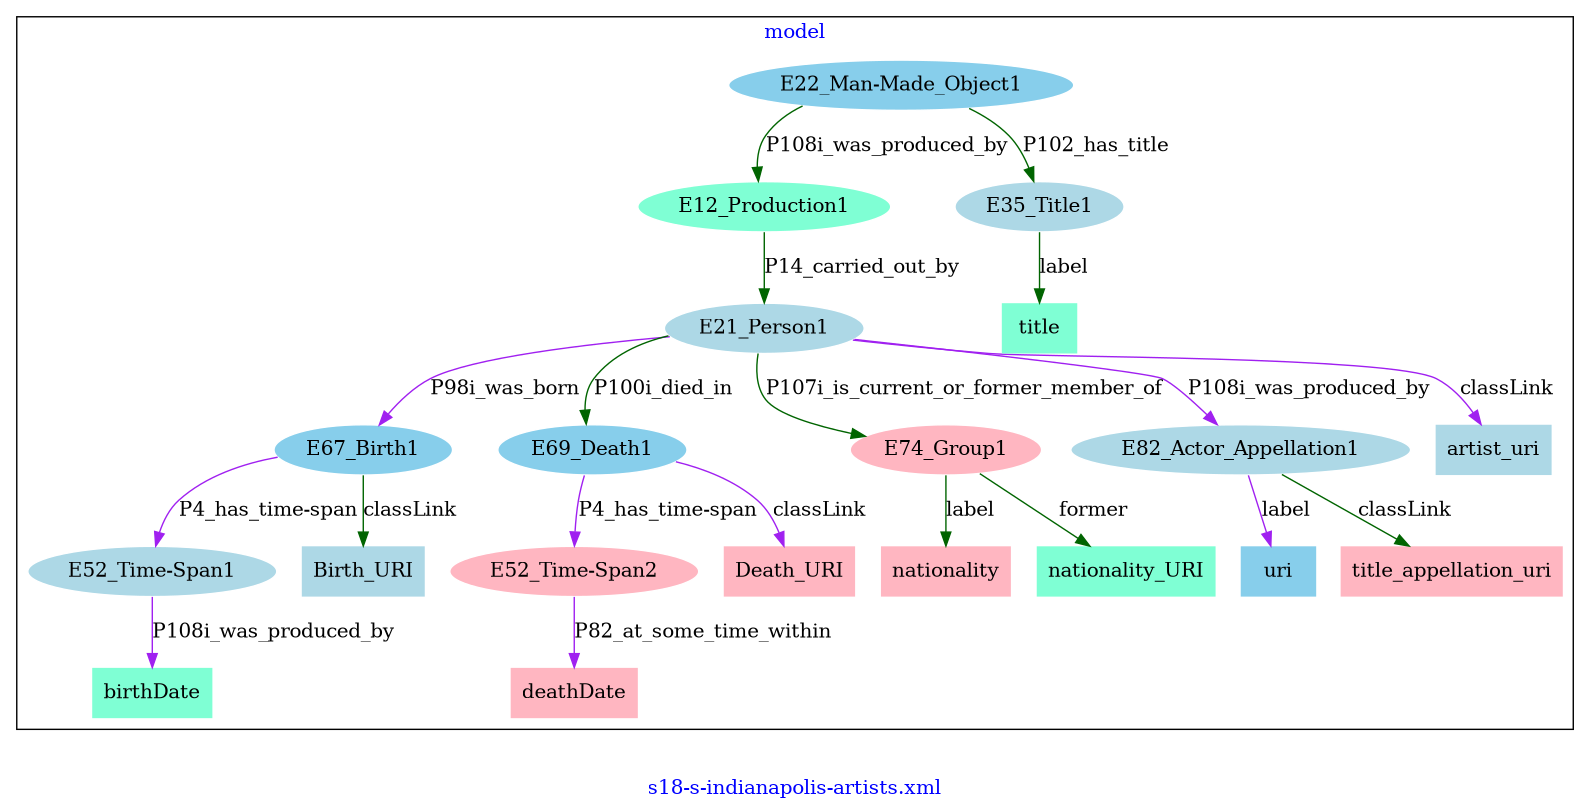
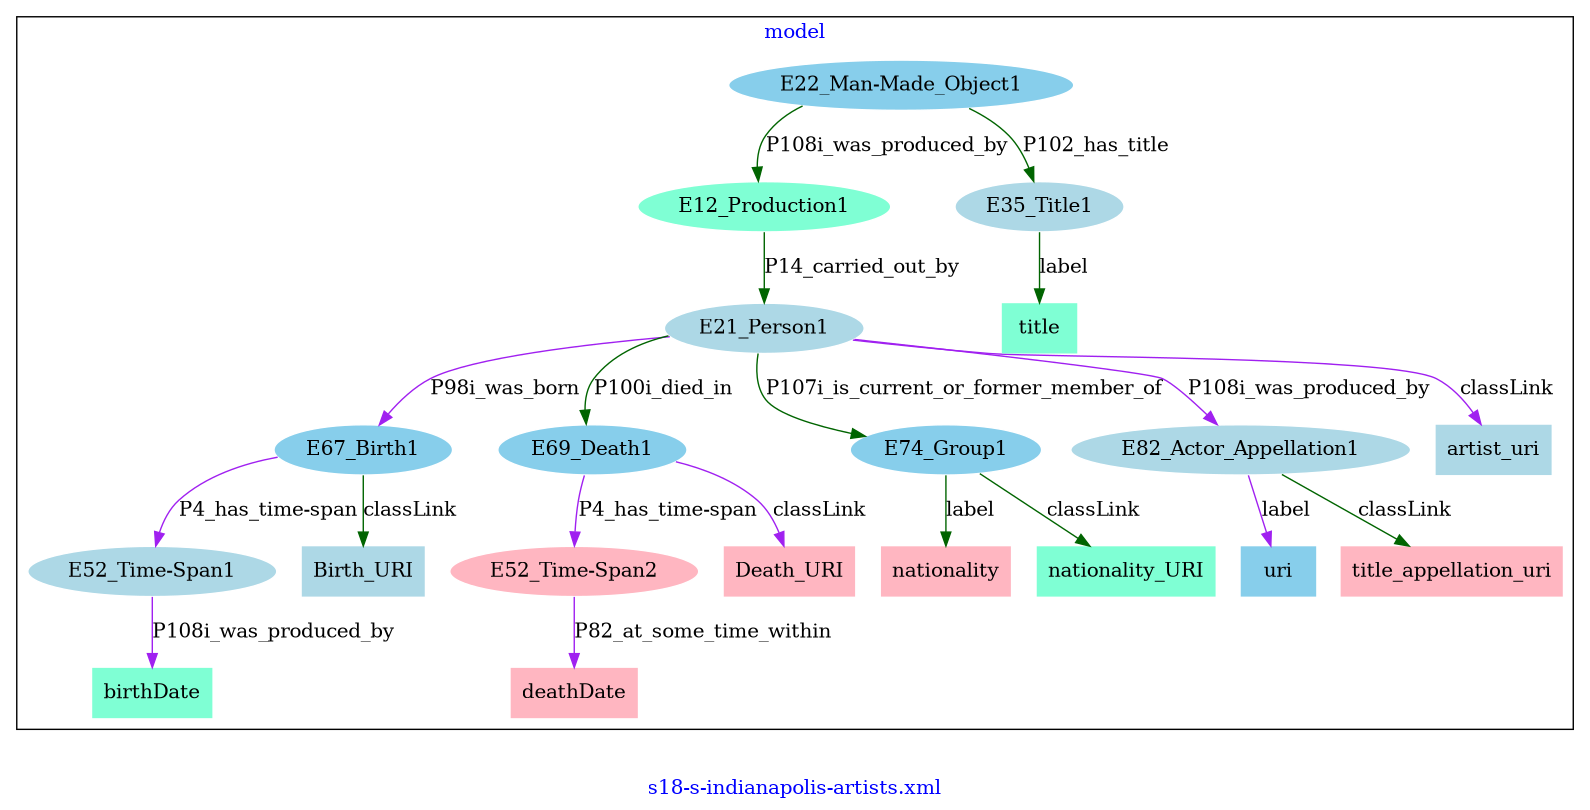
node "E74_Group1": fillcolor lightpink -> skyblue
edge "E74_Group1" -> "nationality_URI": label "former" -> "classLink"
